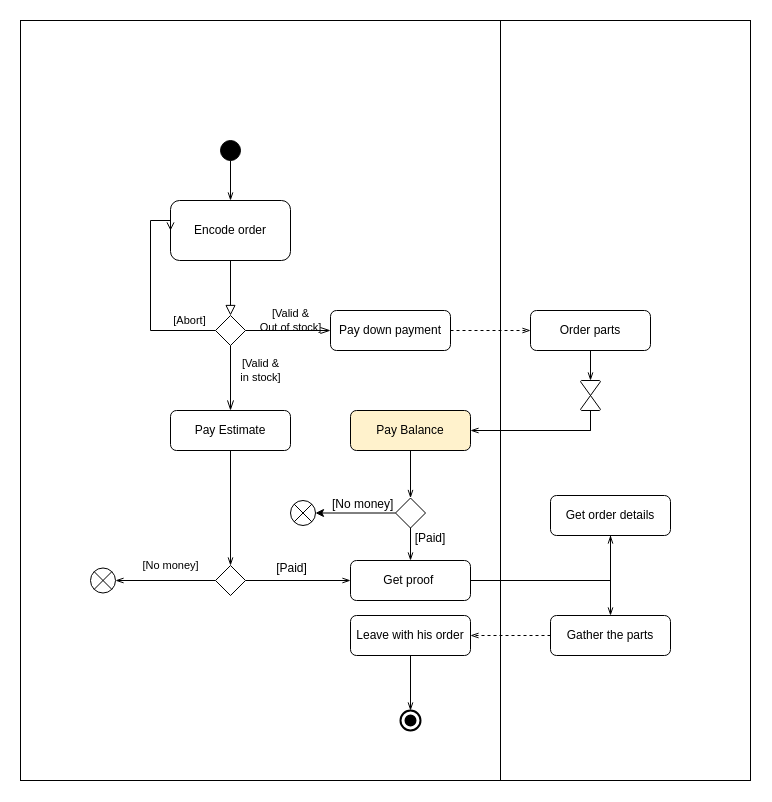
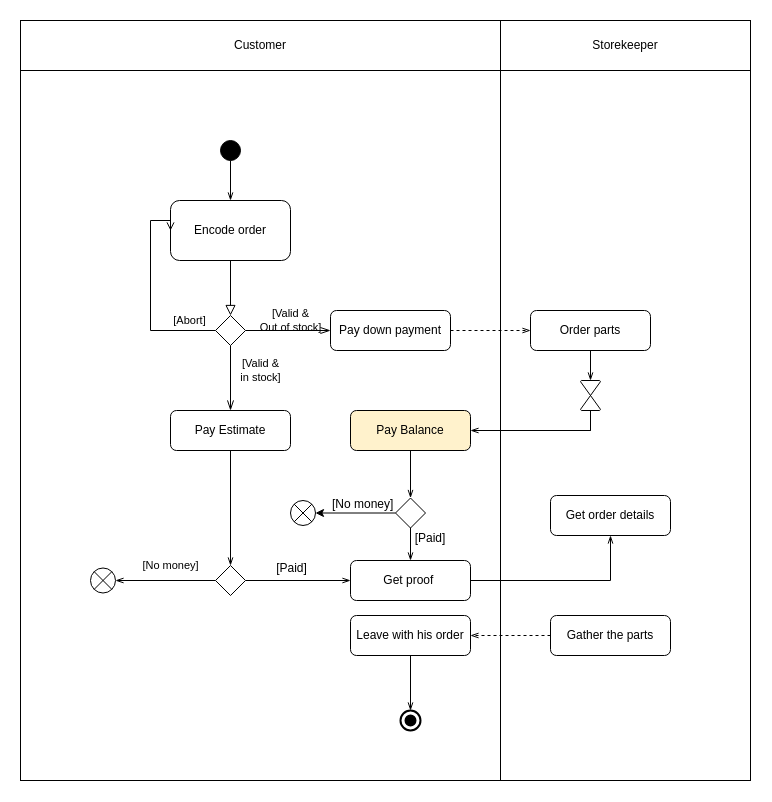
node "Customer": added
node "Storekeeper": added
edge "Get order details" -> "Gather the parts": removed
